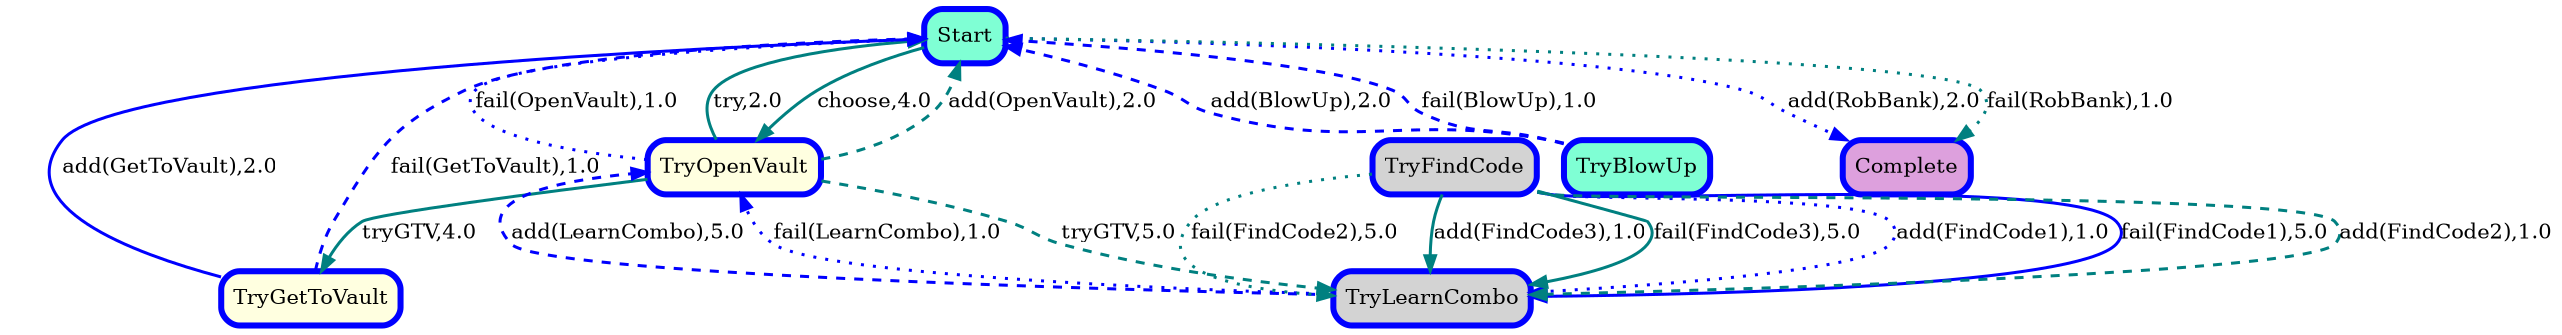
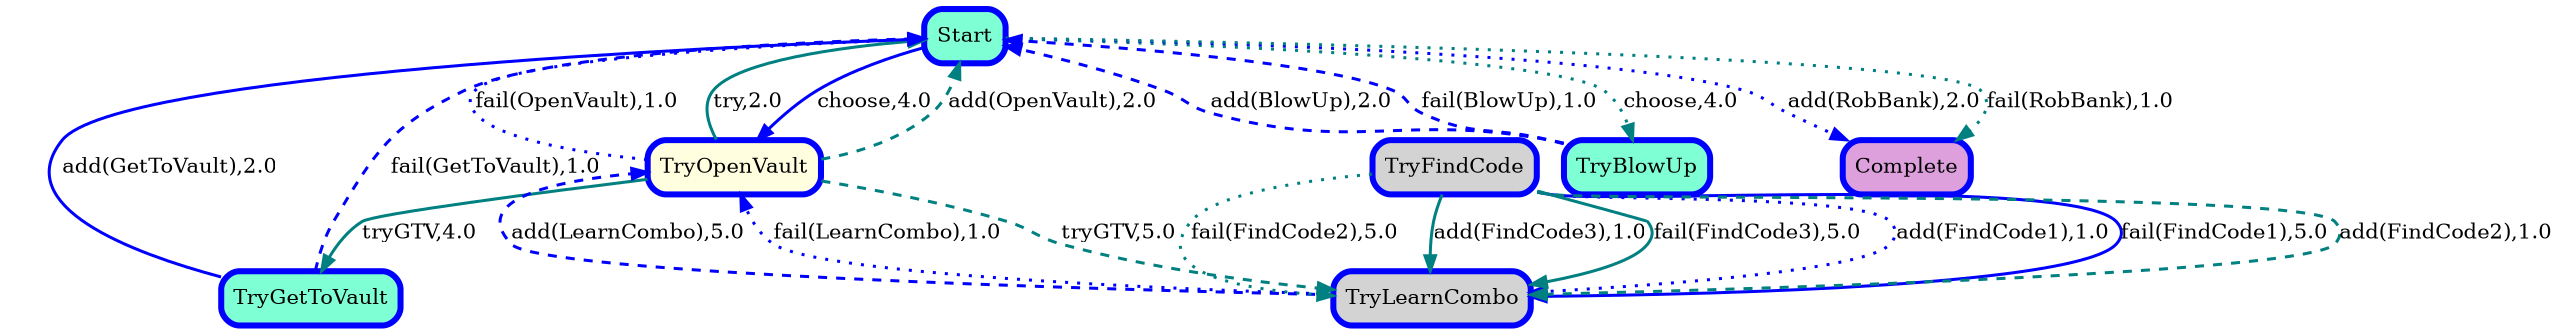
edge "Start" -> "TryBlowUp": added, label "choose,4.0"
edge "Start" -> "TryOpenVault": color teal -> blue
node "TryGetToVault": fillcolor lightyellow -> aquamarine
